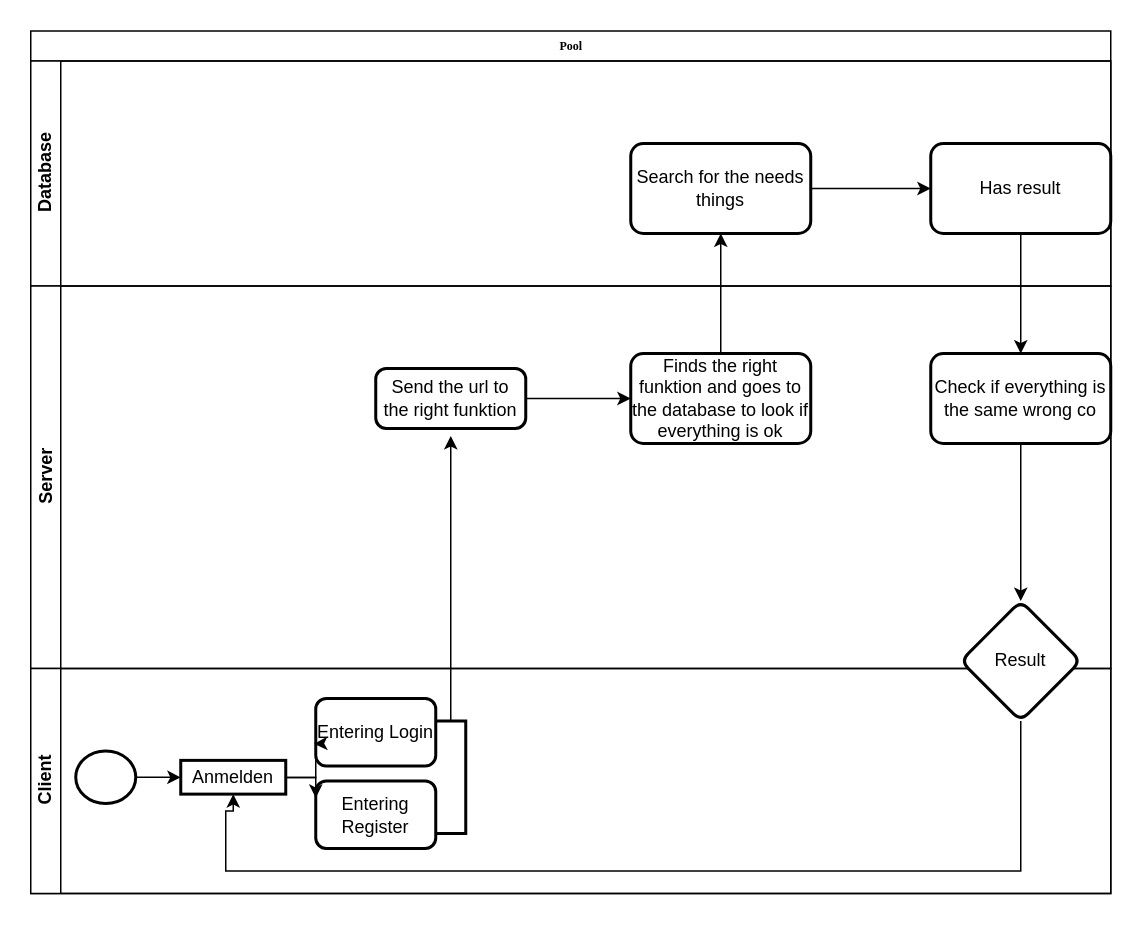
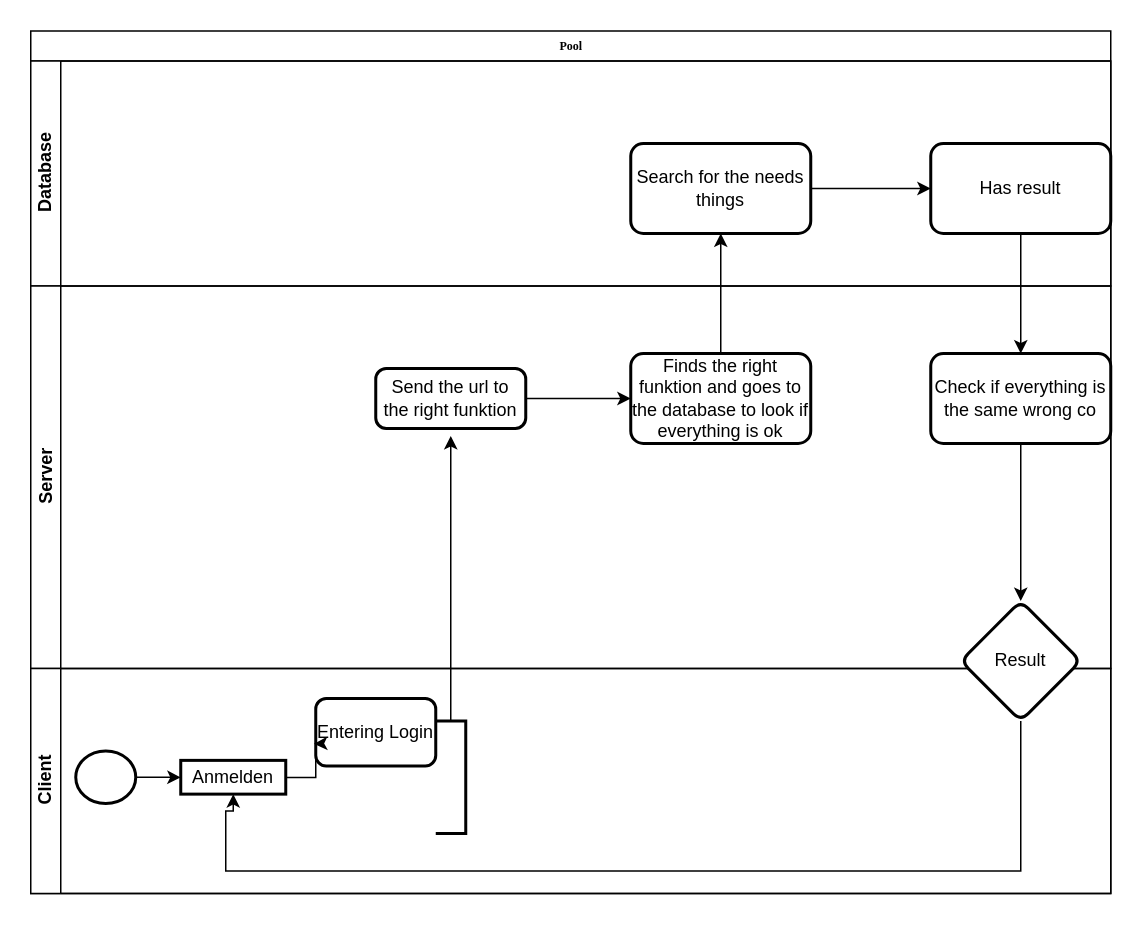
edge "Anmelden" -> "Entering Register": removed
node "Entering Register": removed
